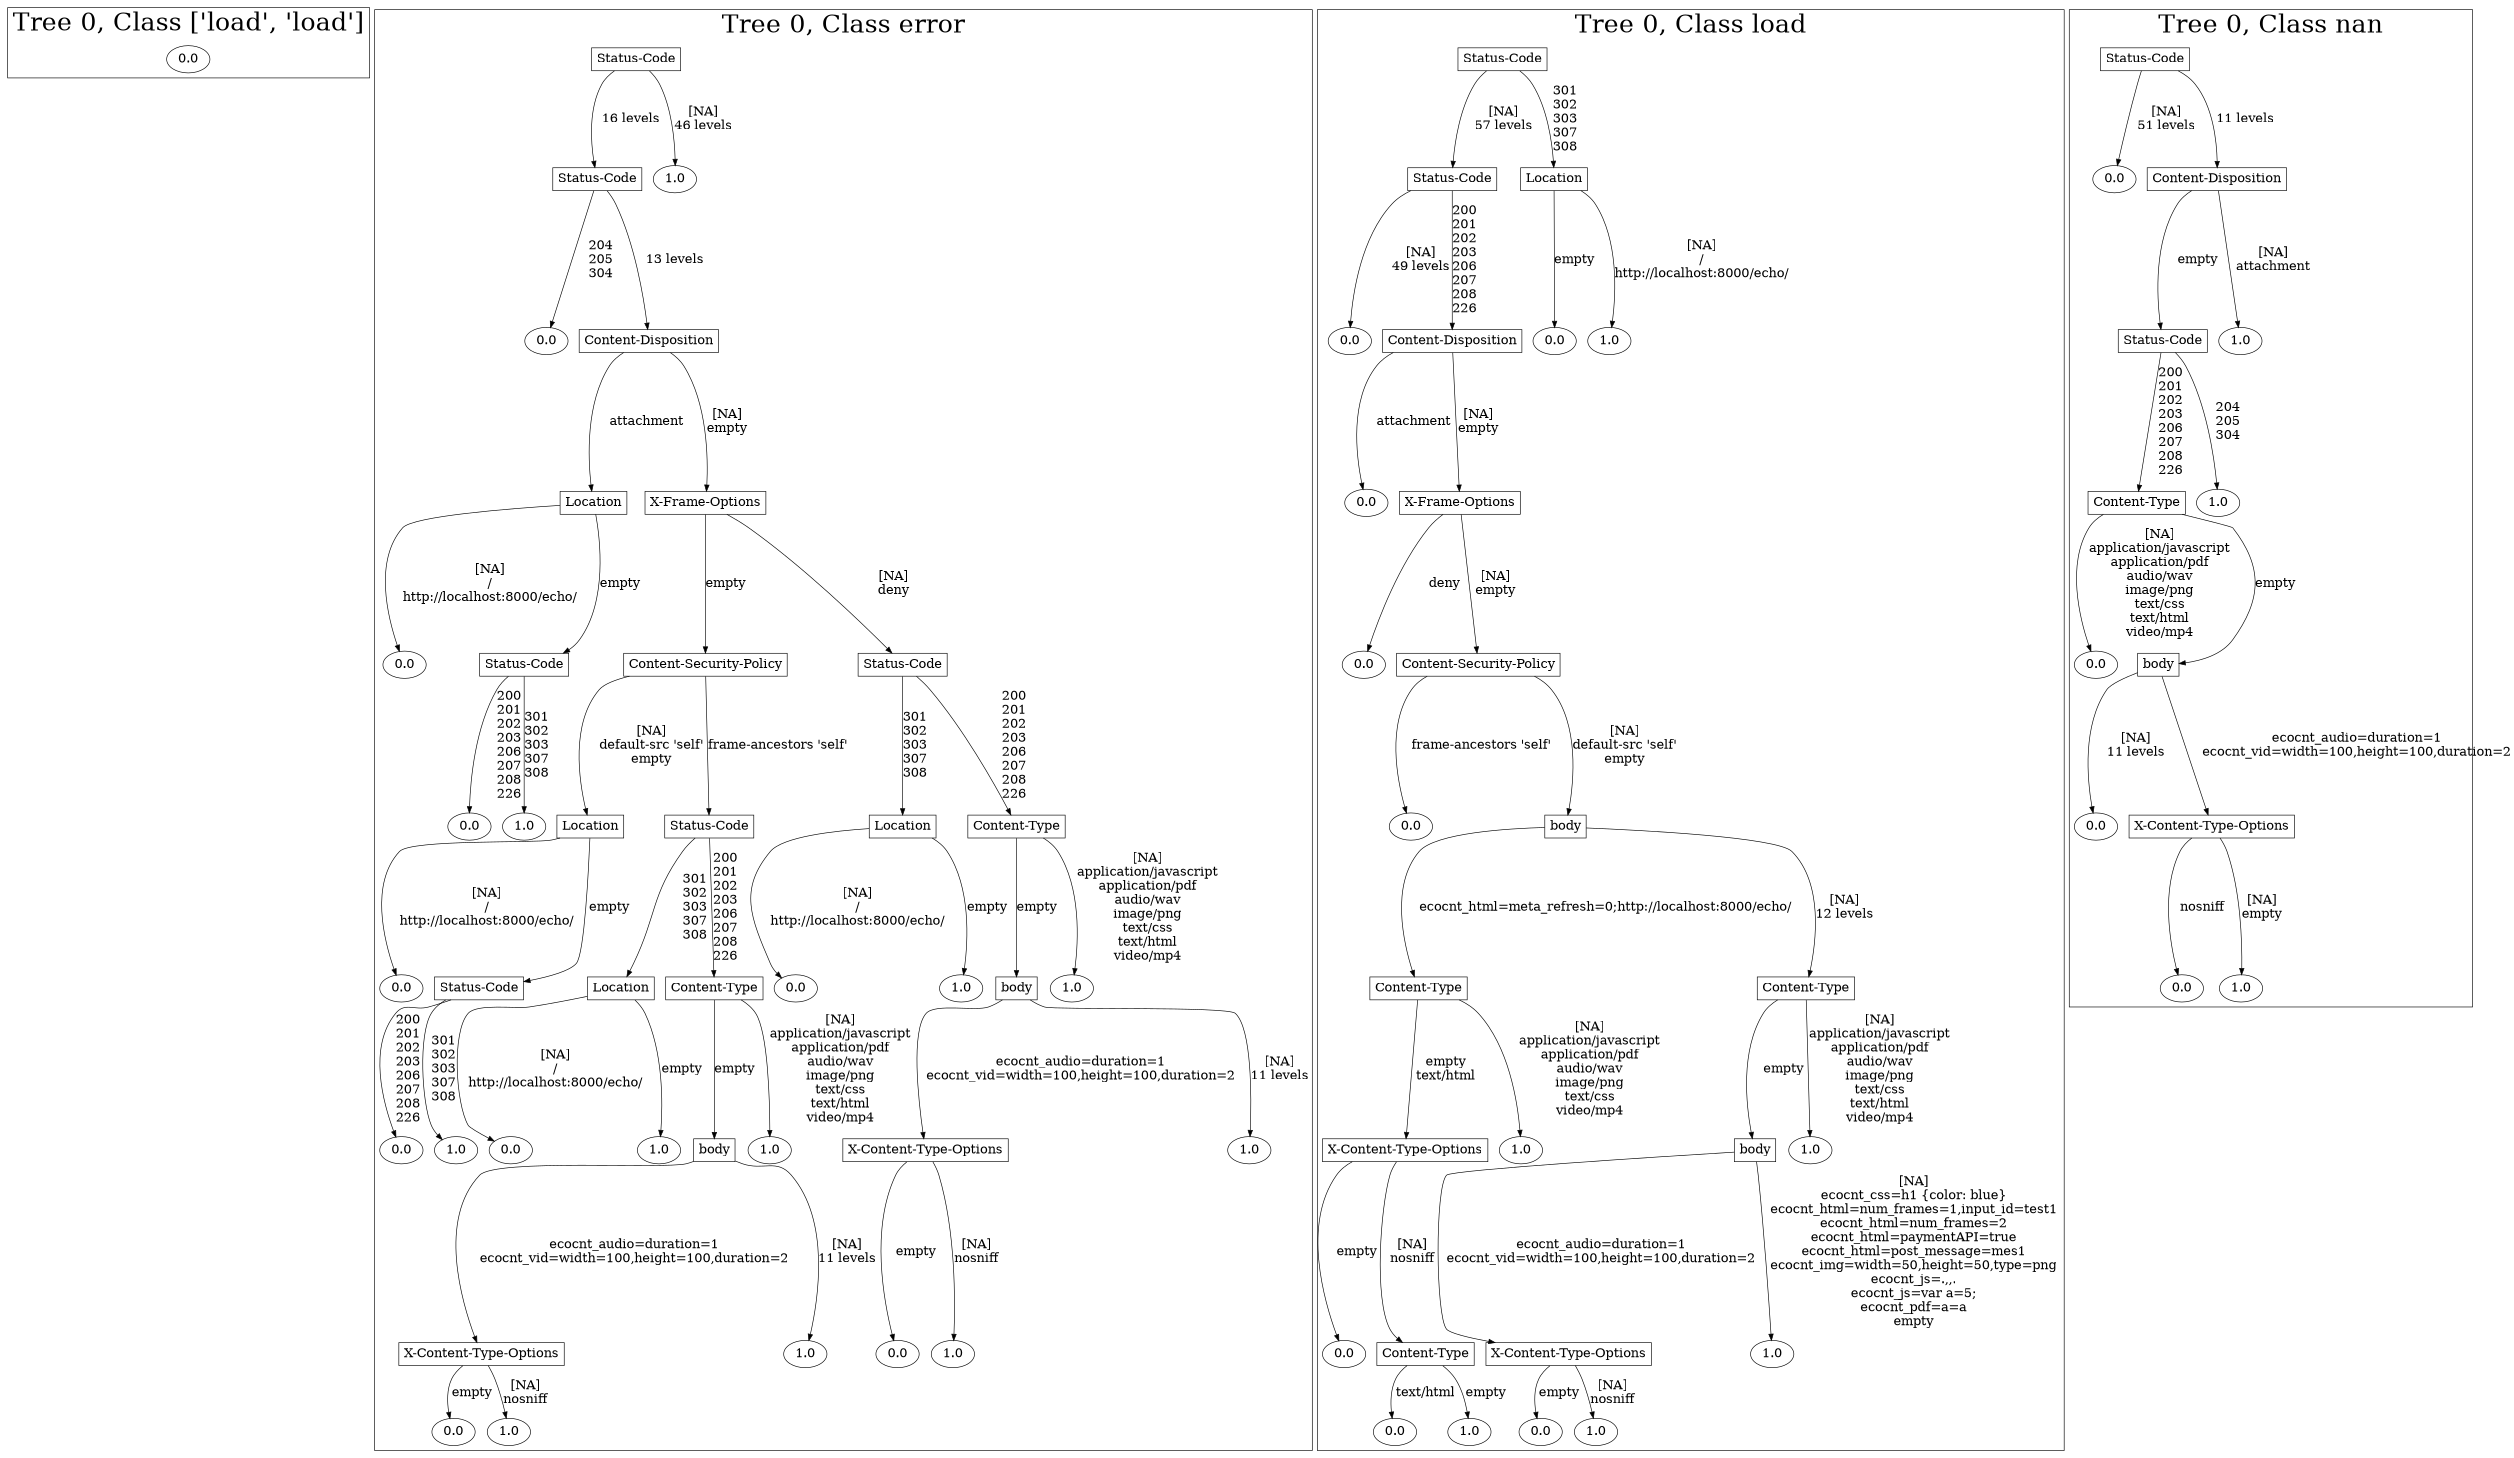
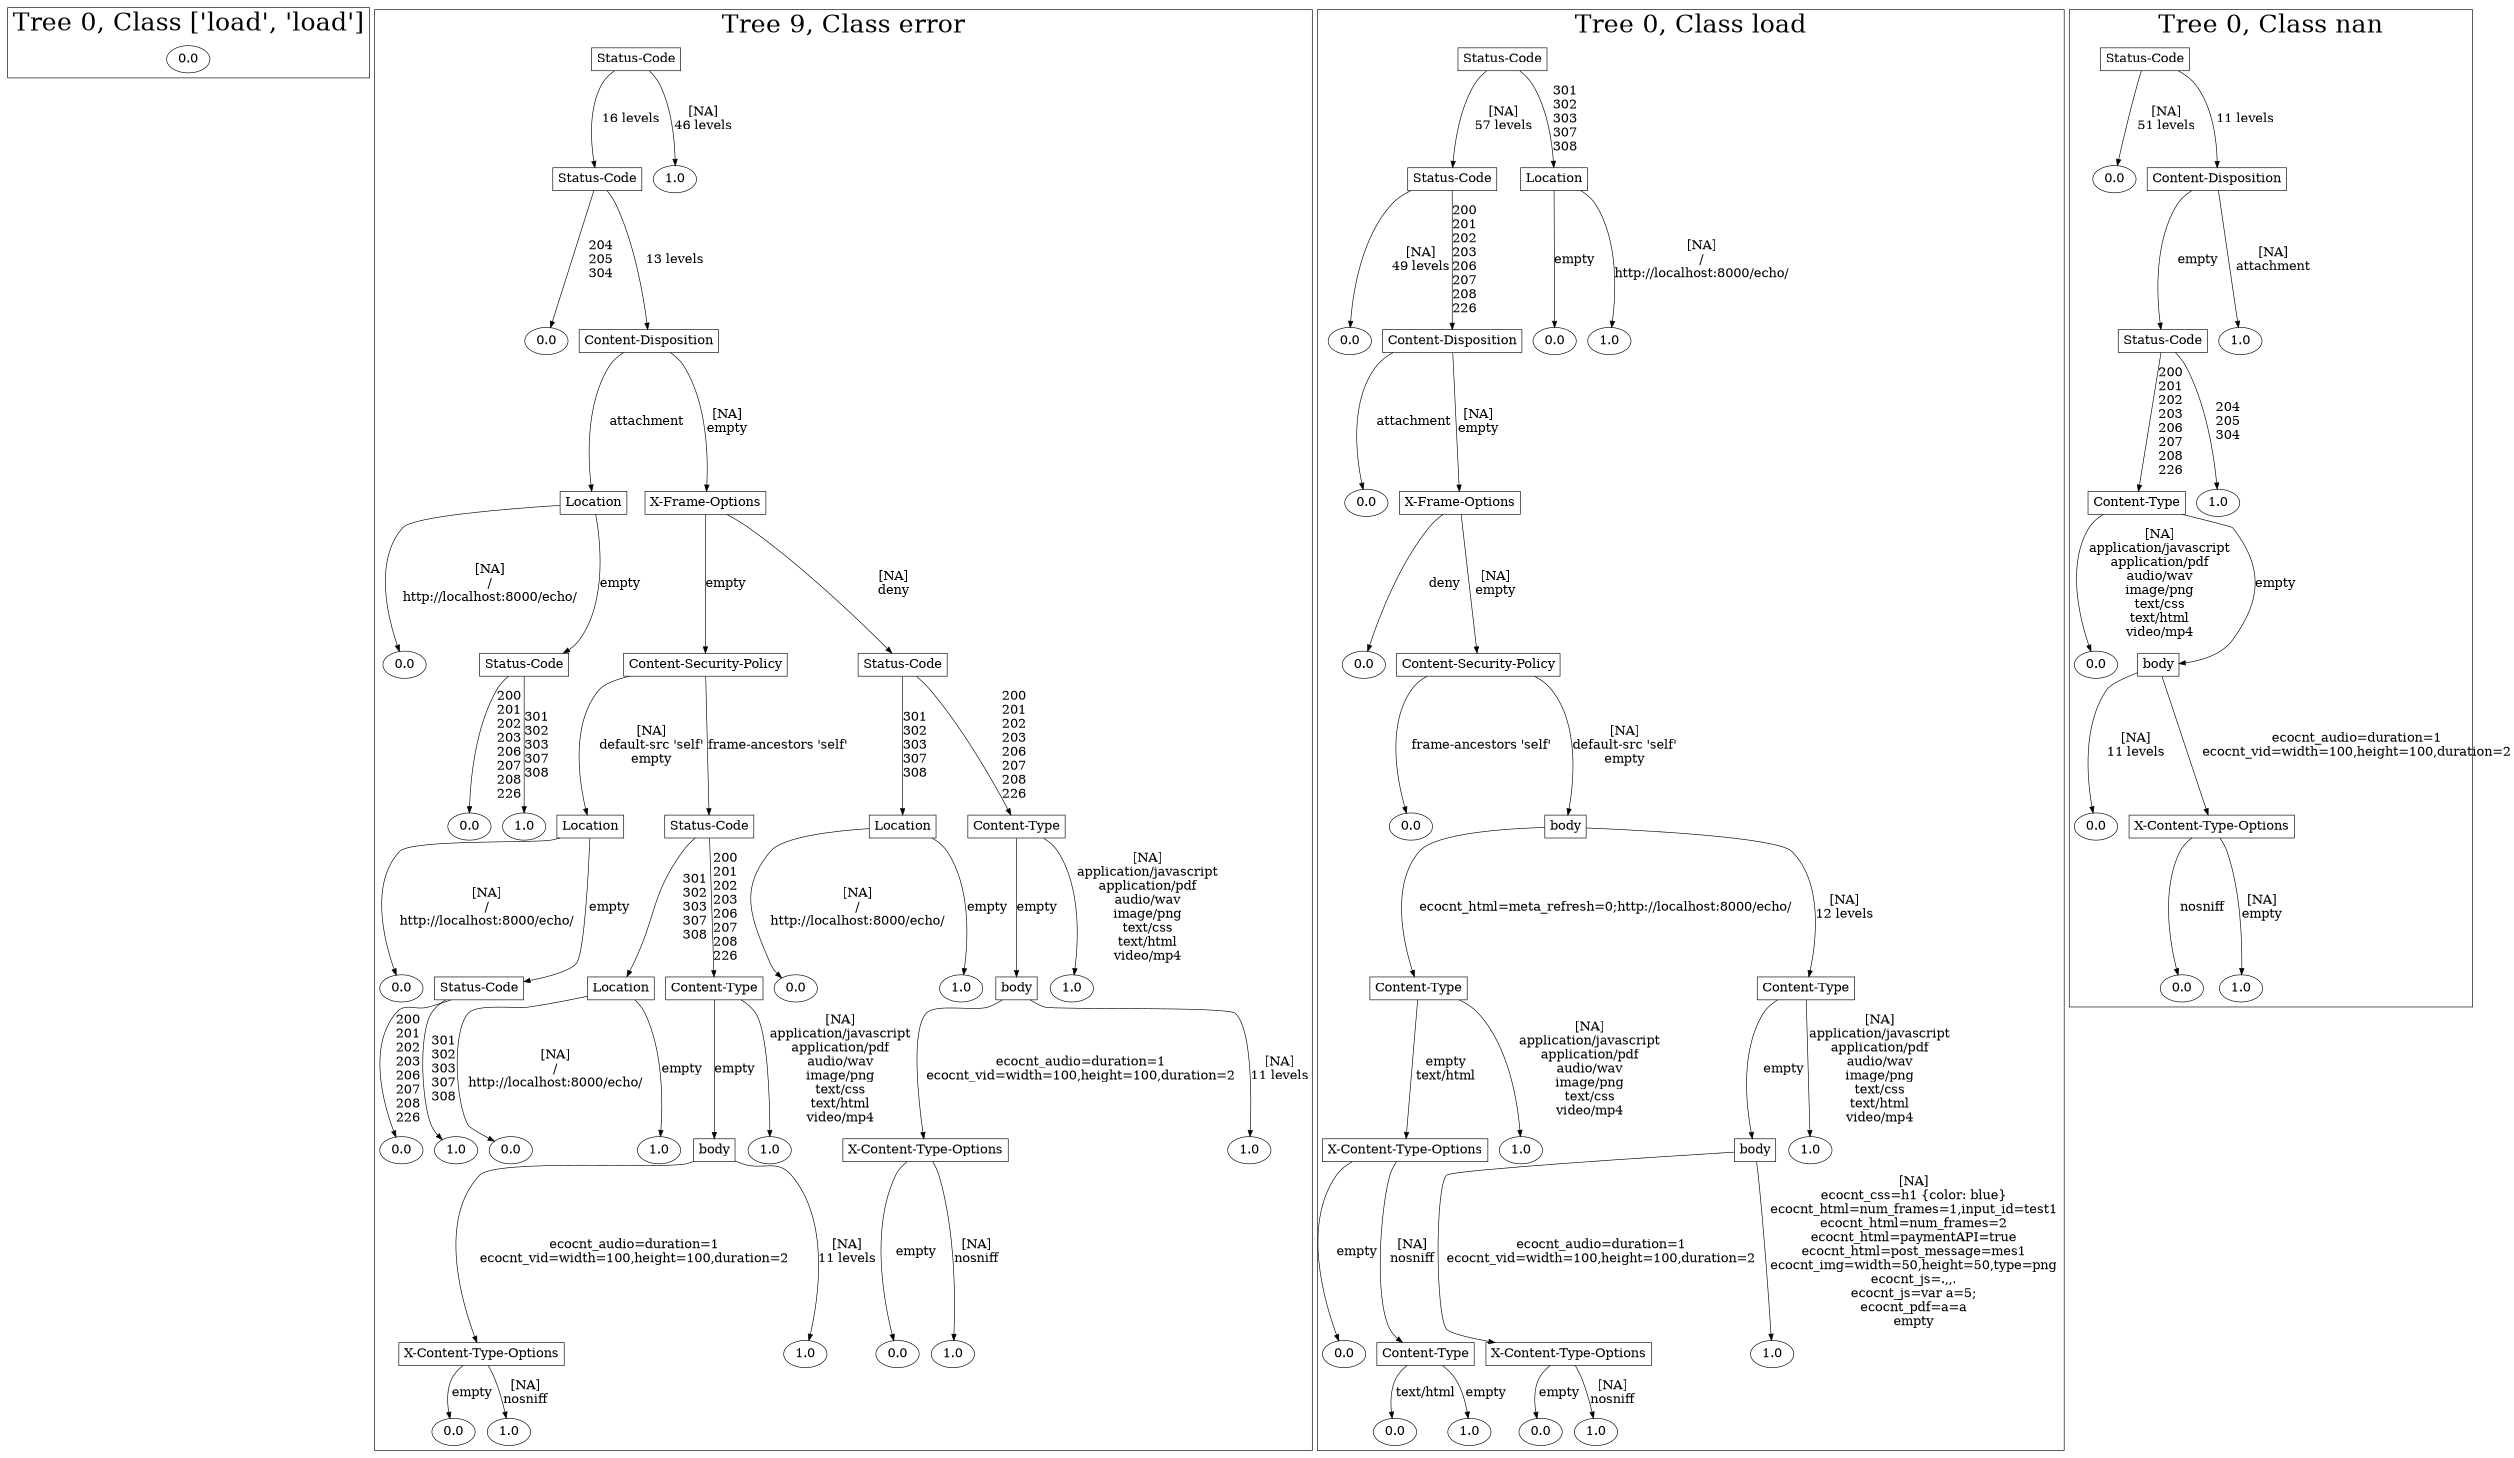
cluster "Tree 0, Class error": label "Tree 0, Class error" -> "Tree 9, Class error"
